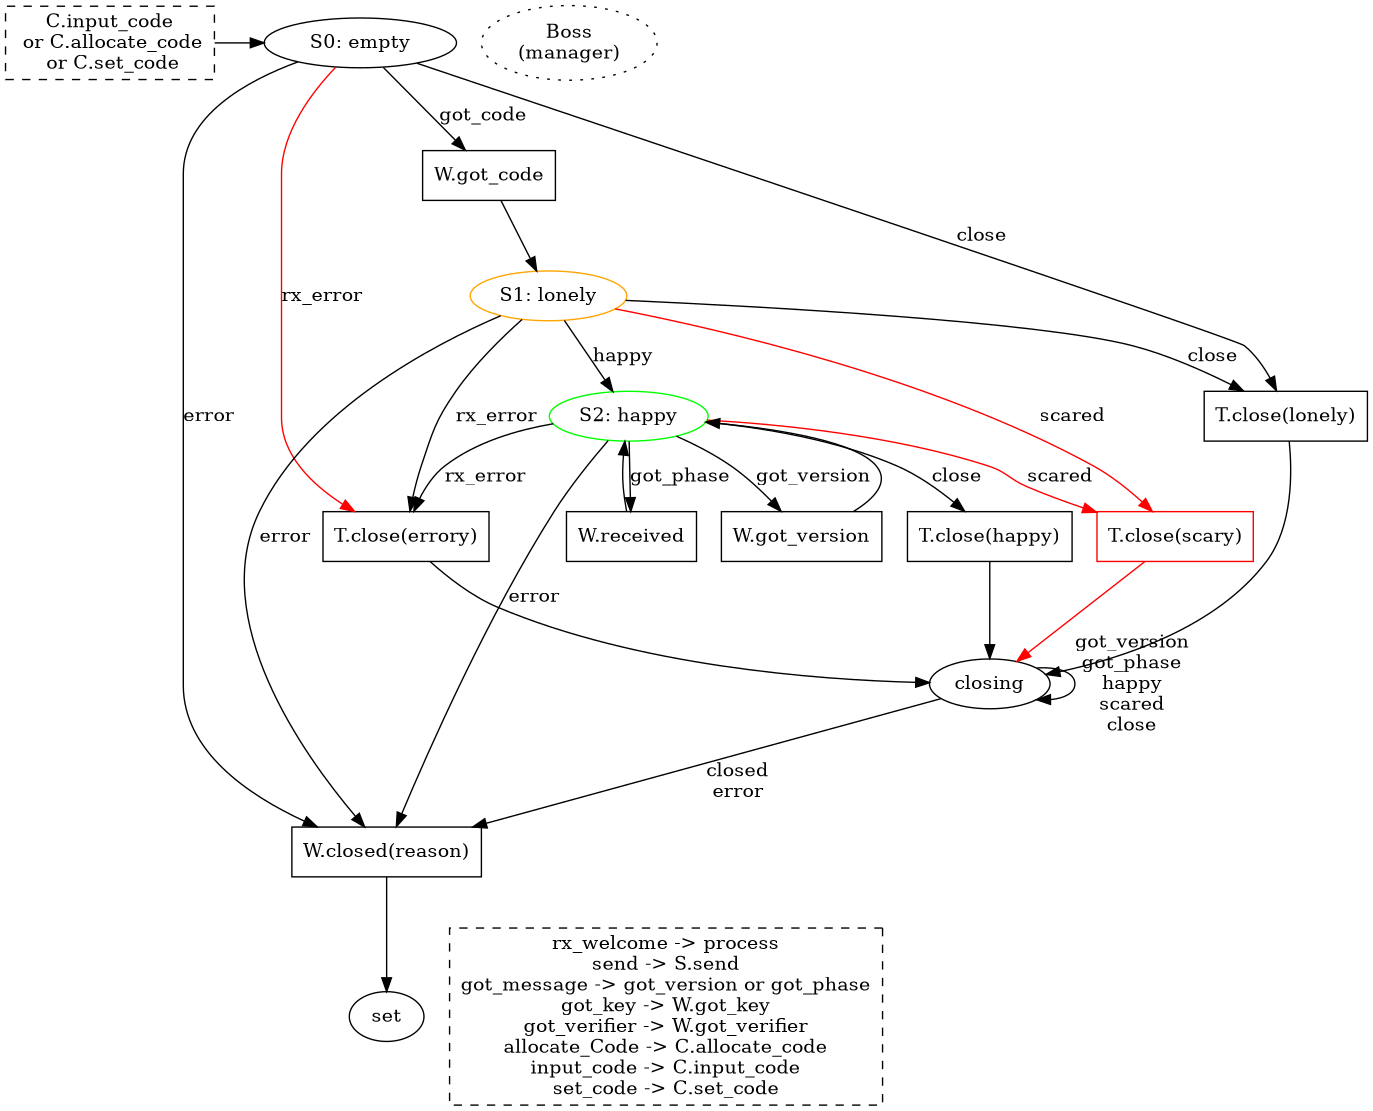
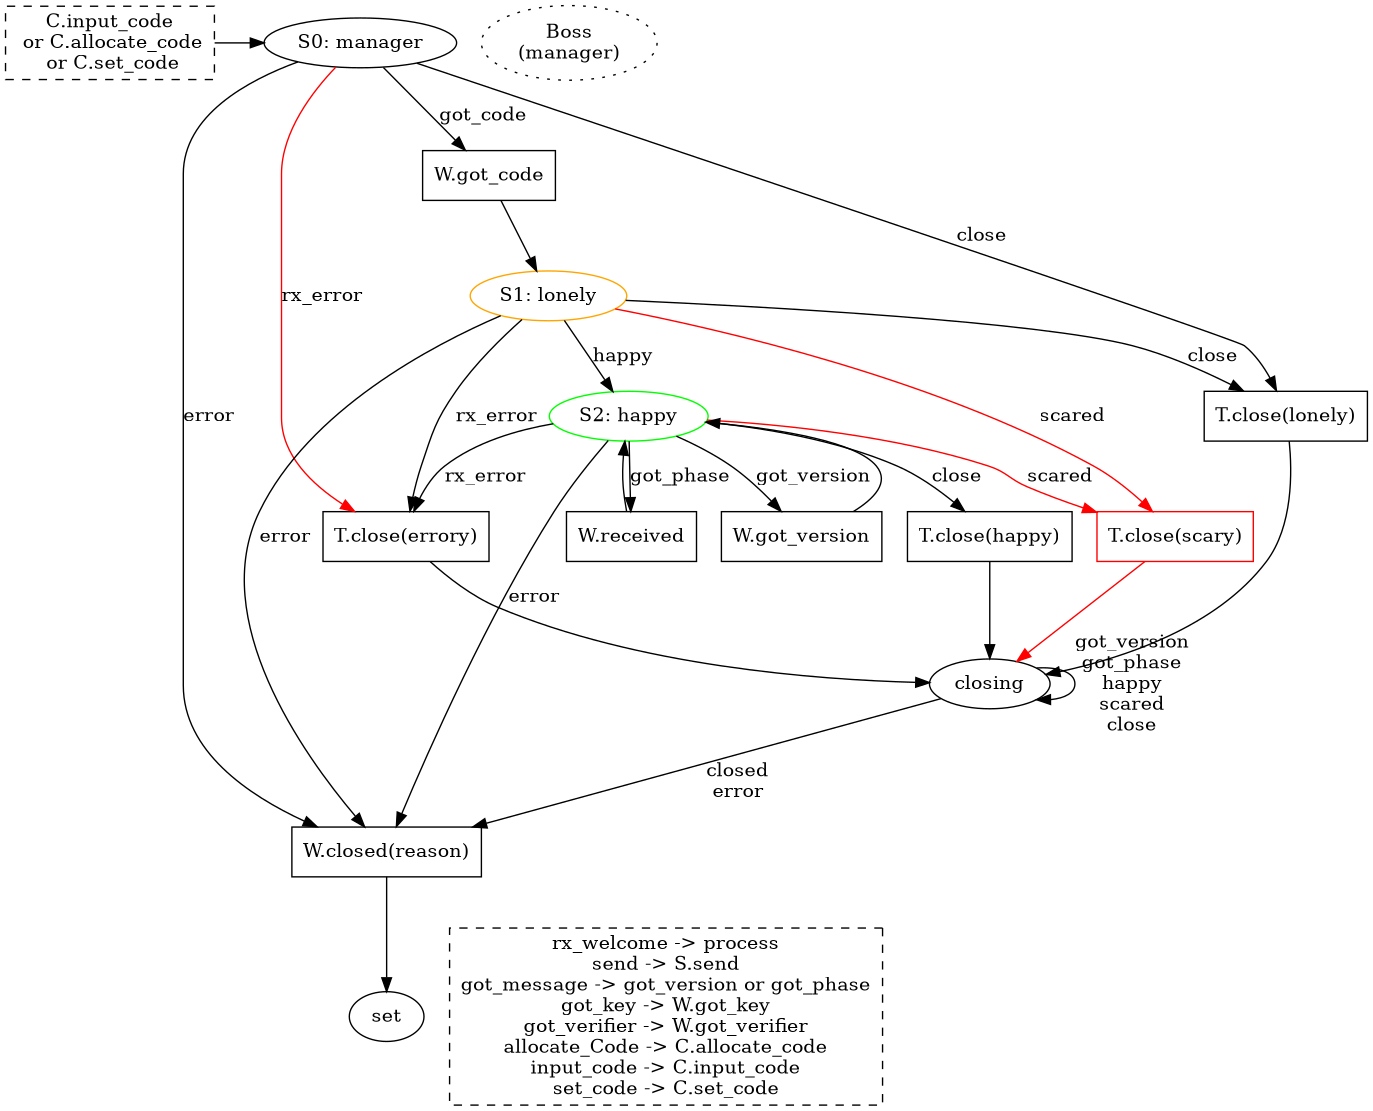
node "S0: empty": label "S0: empty" -> "S0: manager"
